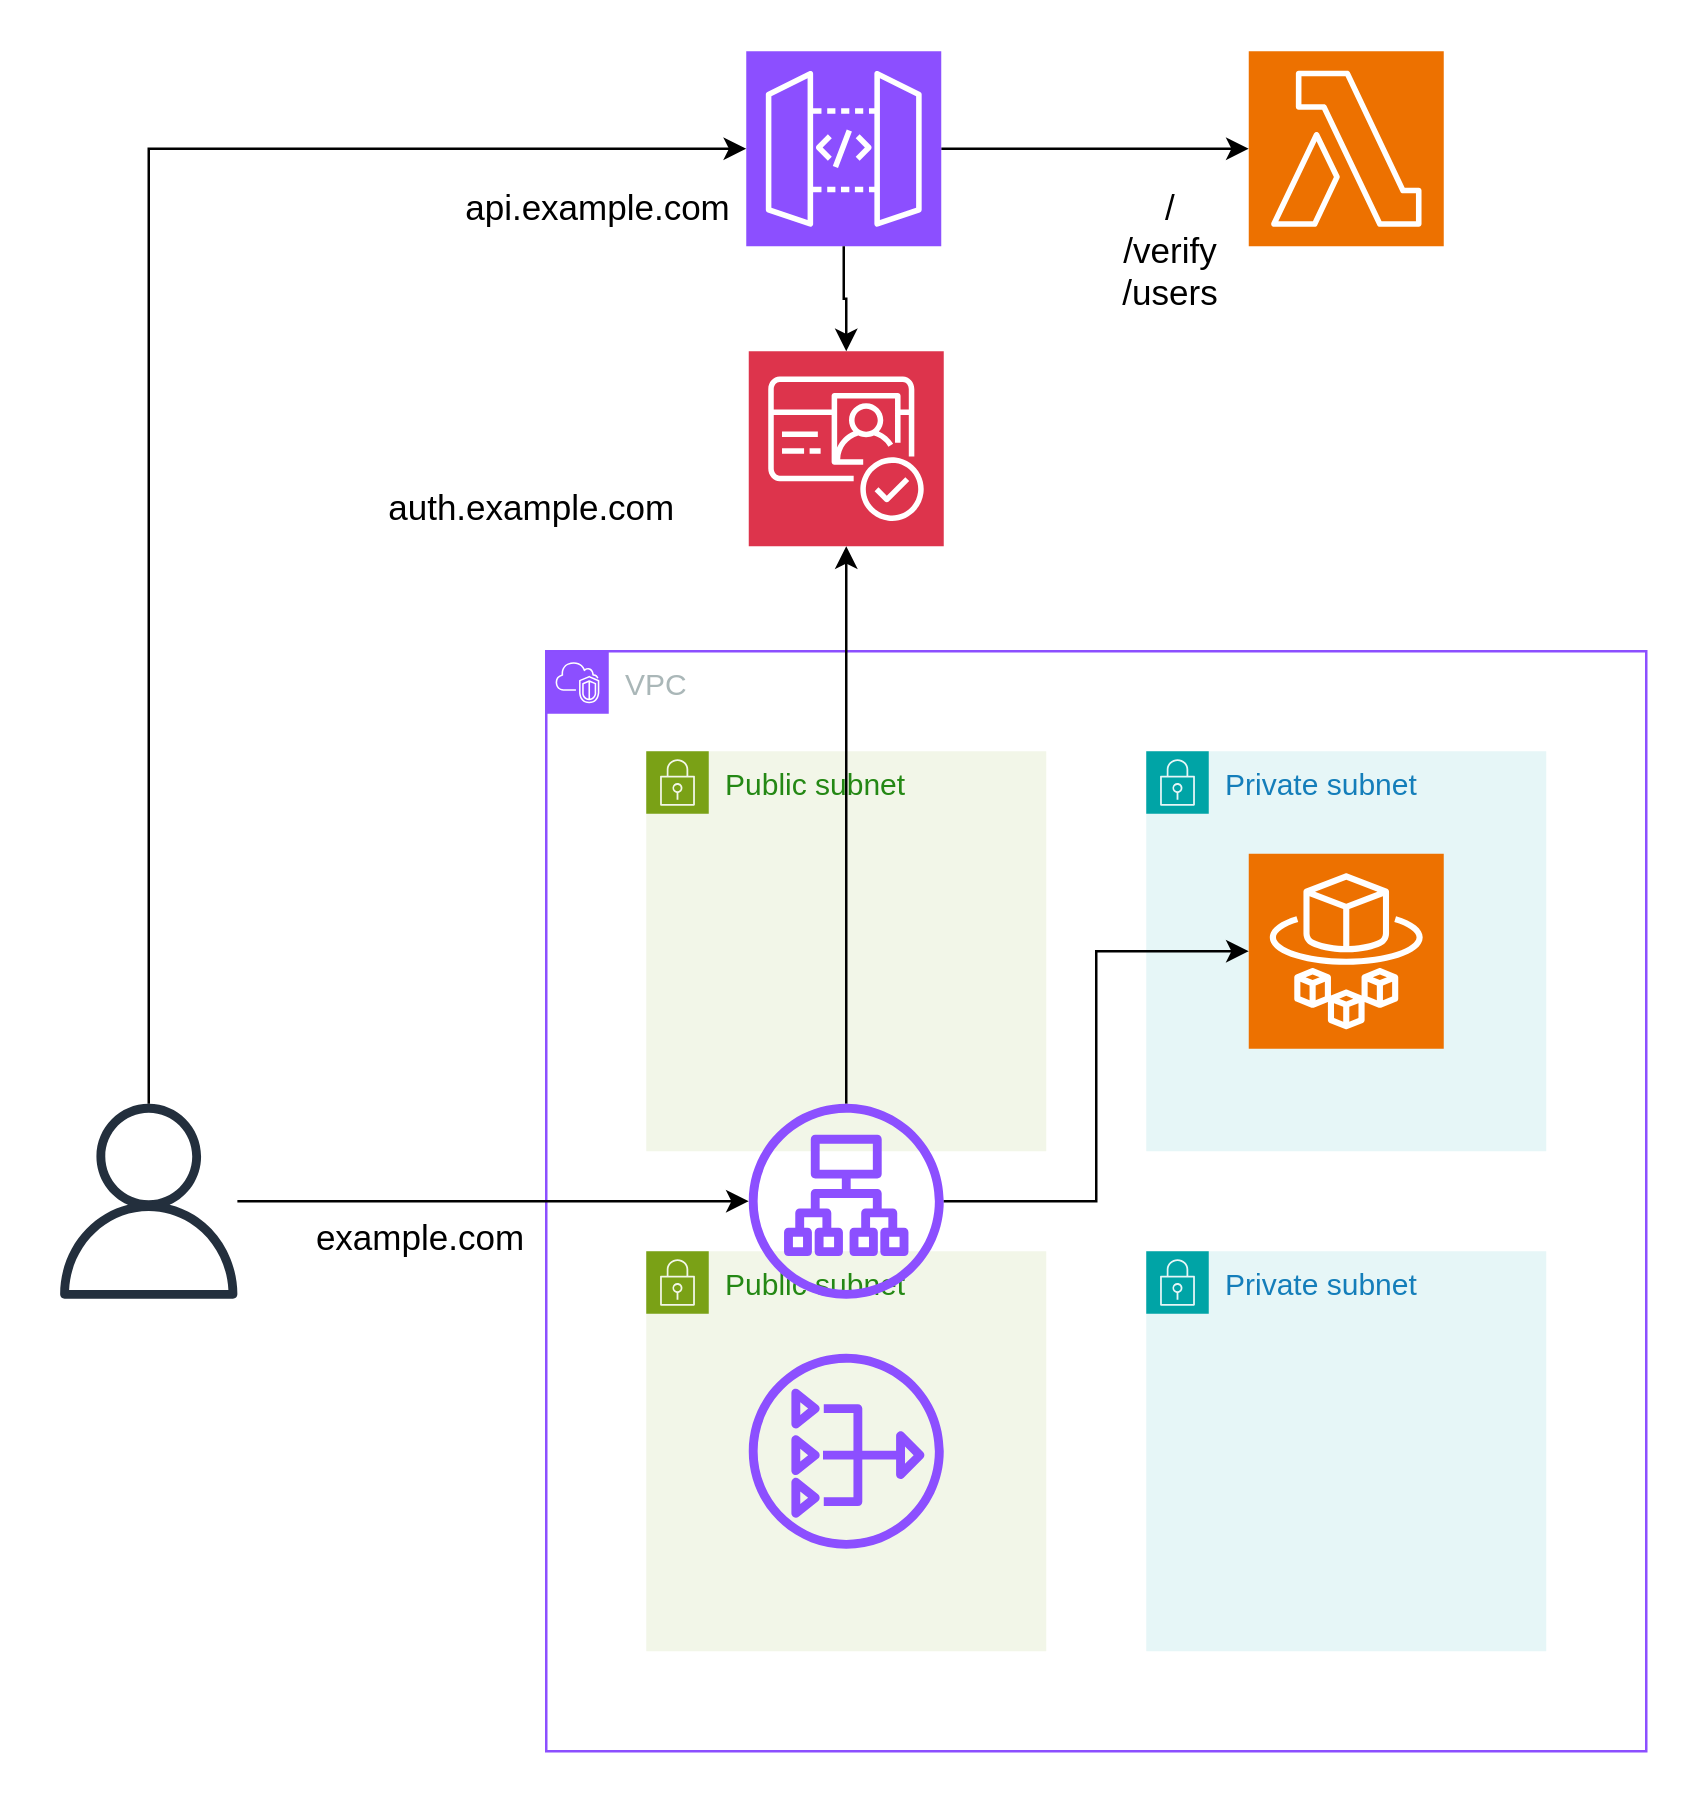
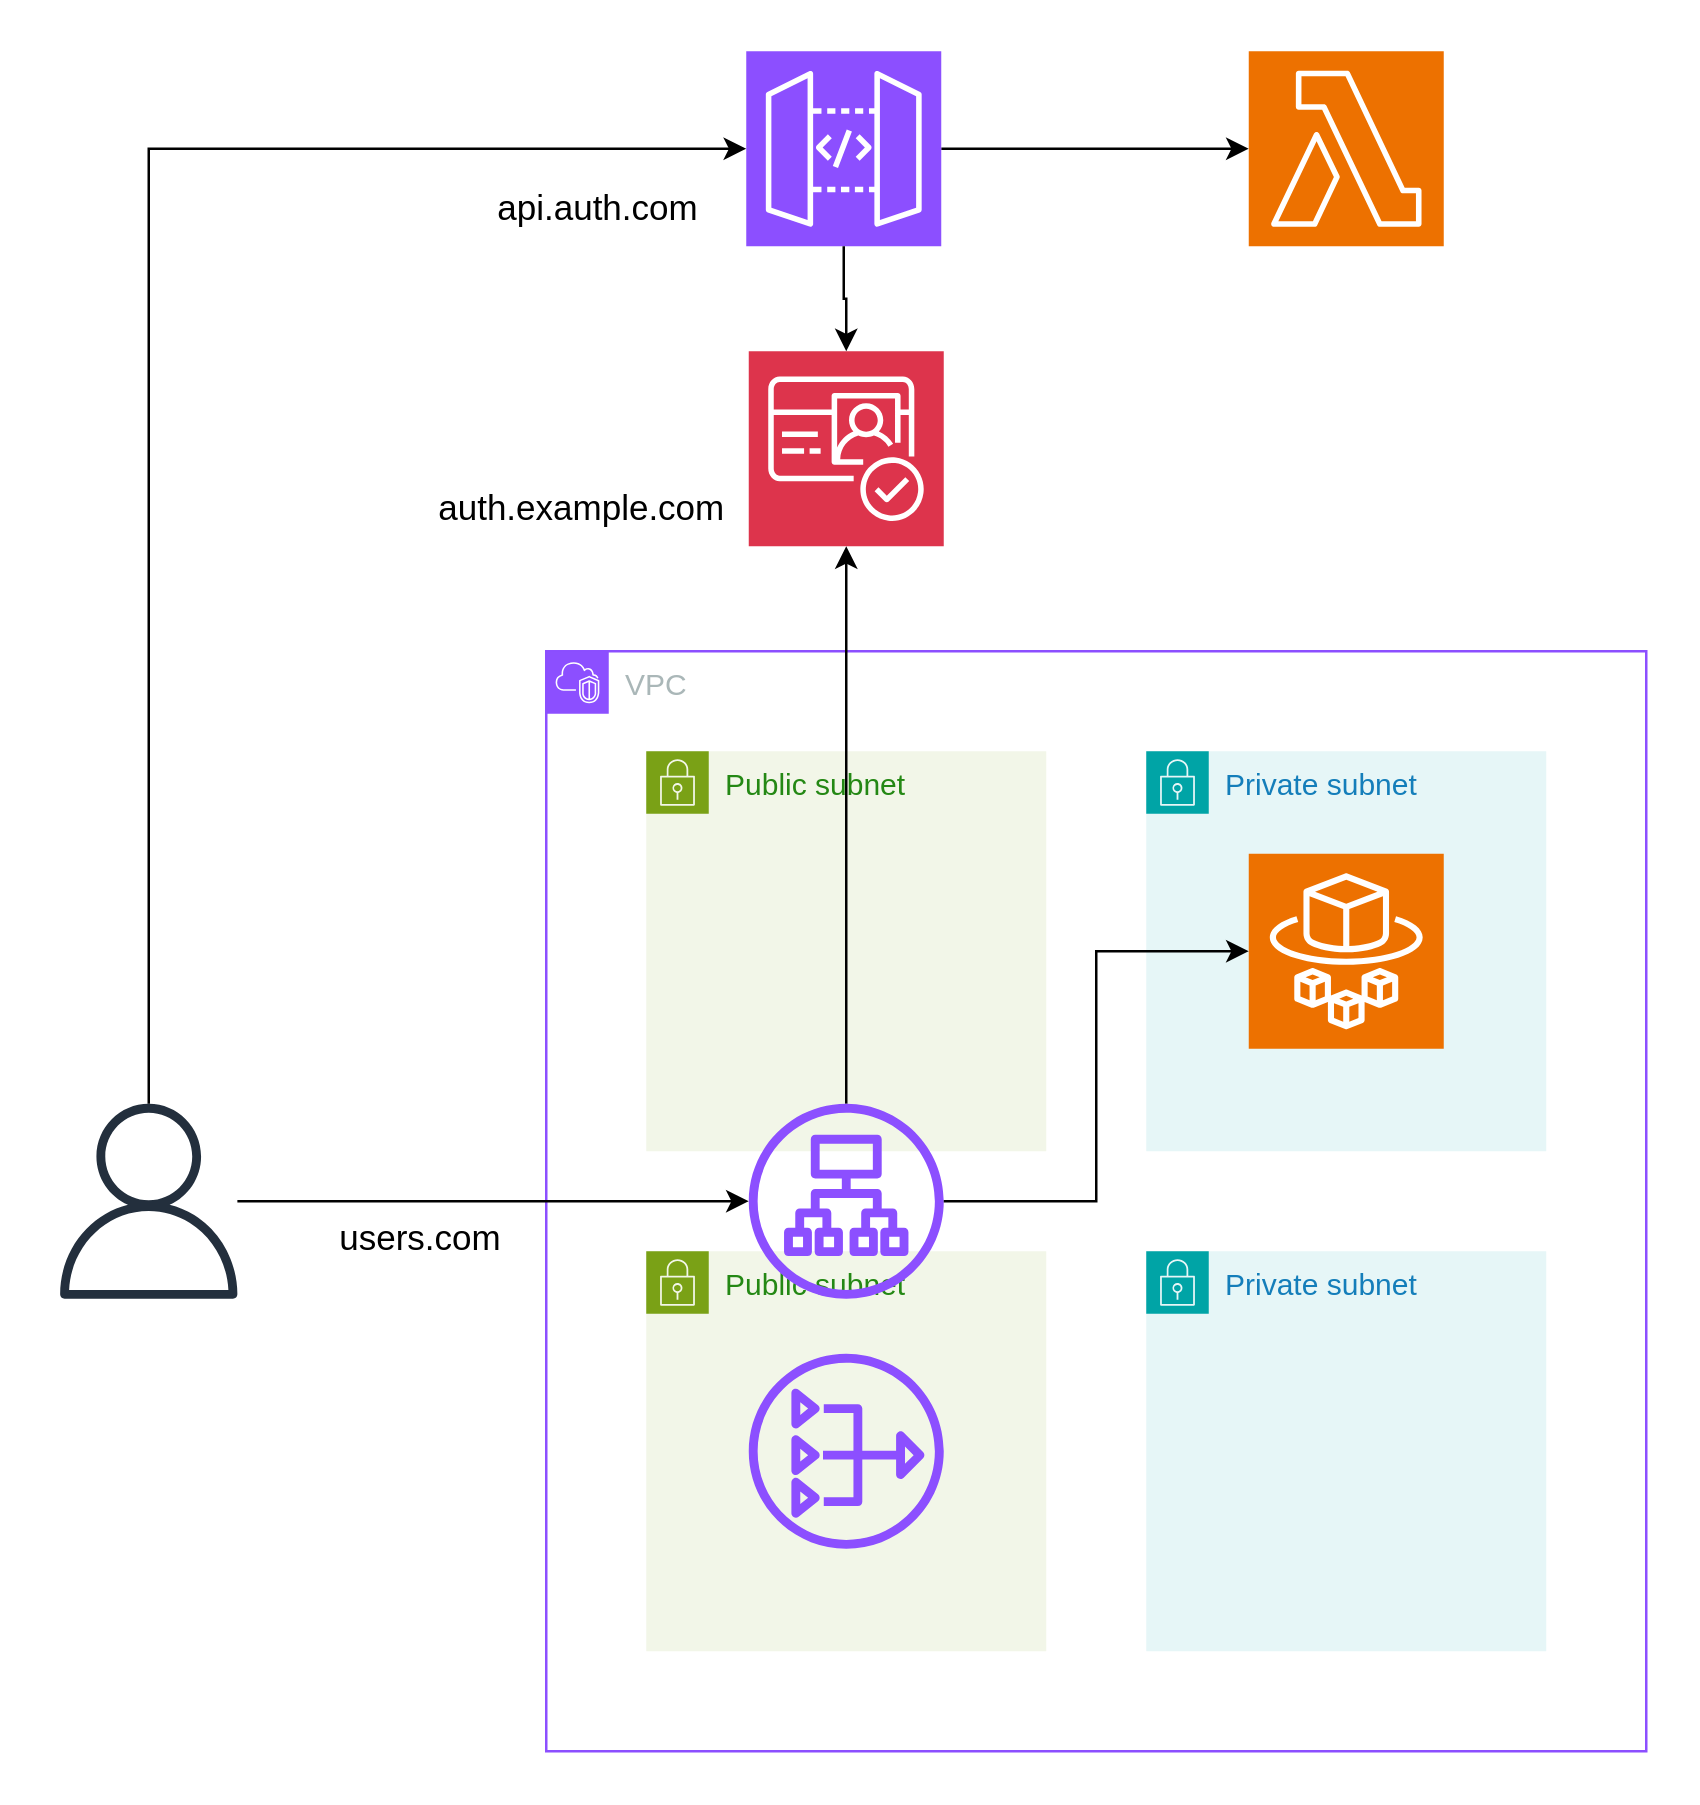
node "api.example.com": label "api.example.com" -> "api.auth.com"
node "/ /verify /users": removed
node "auth.example.com": moved (533, 509) -> (583, 509)
node "example.com": label "example.com" -> "users.com"
